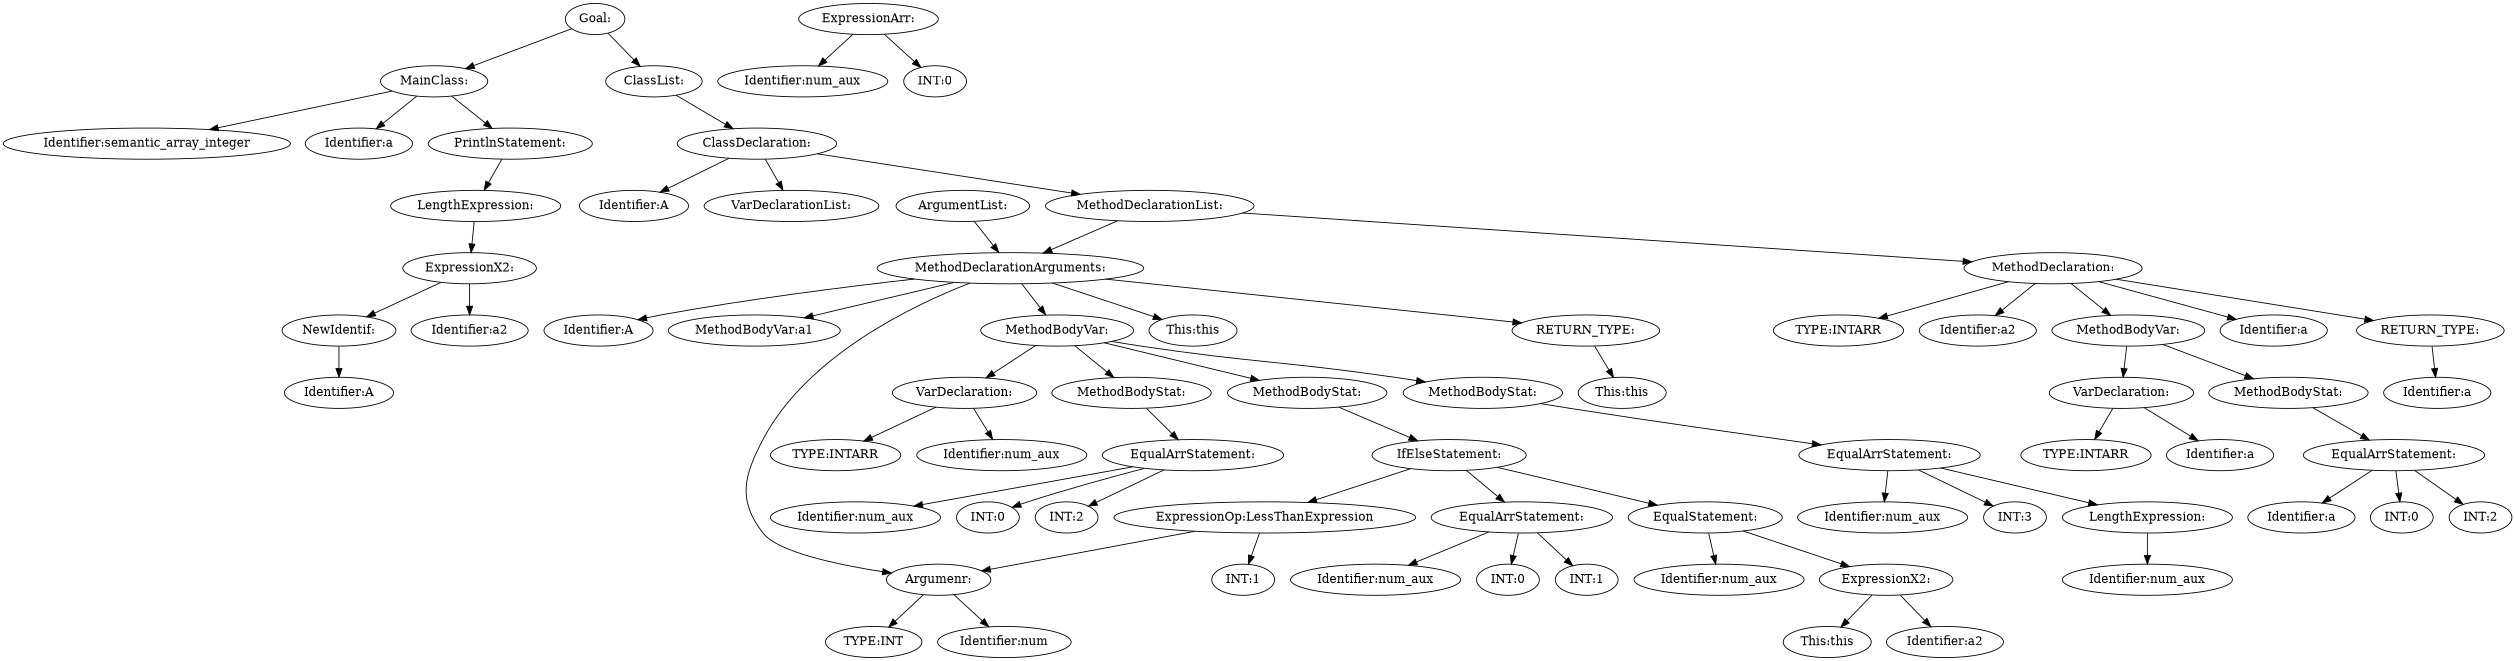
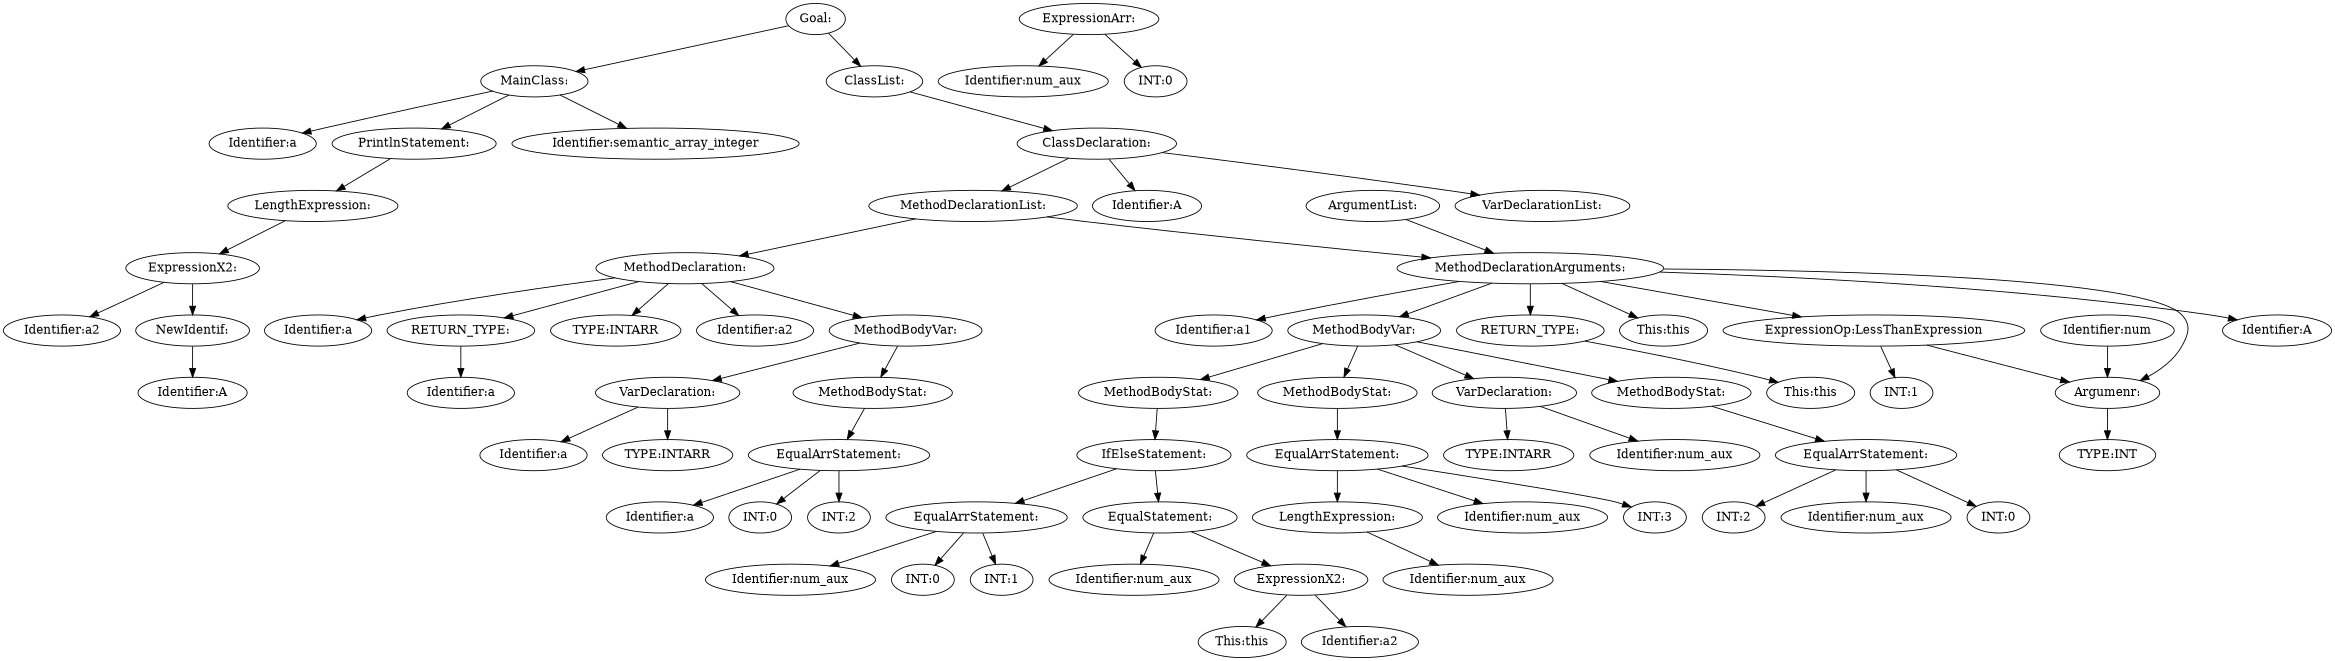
node "MethodBodyVar:a1": label "MethodBodyVar:a1" -> "Identifier:a1"
edge "IfElseStatement:" -> "ExpressionOp:LessThanExpression": now "MethodDeclarationArguments:" -> "ExpressionOp:LessThanExpression"
edge "Argumenr:" -> "Identifier:num": reversed
